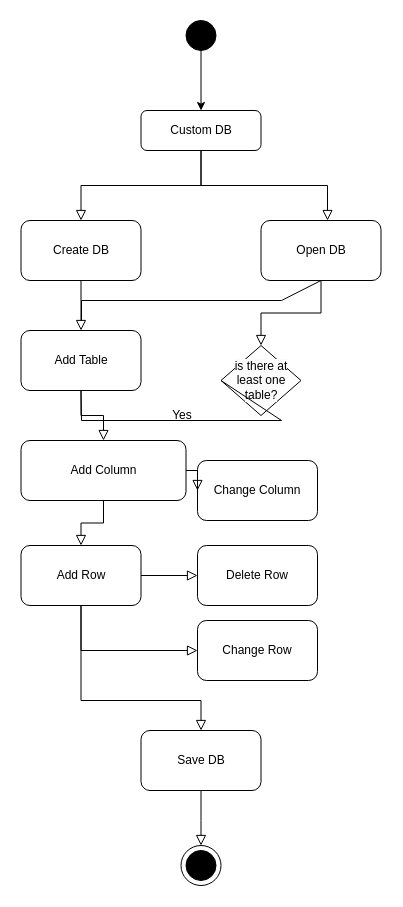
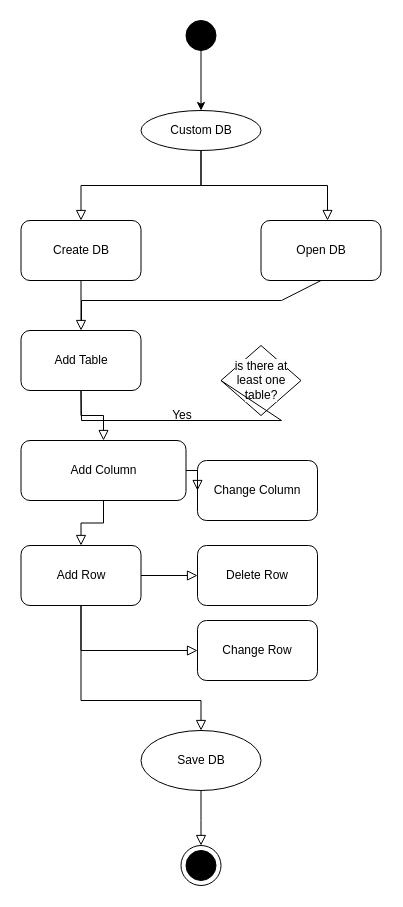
node "Custom DB": shape rounded rectangle -> ellipse
edge "Open DB" -> "is there at least one table?": removed
node "Save DB": shape rounded rectangle -> ellipse
